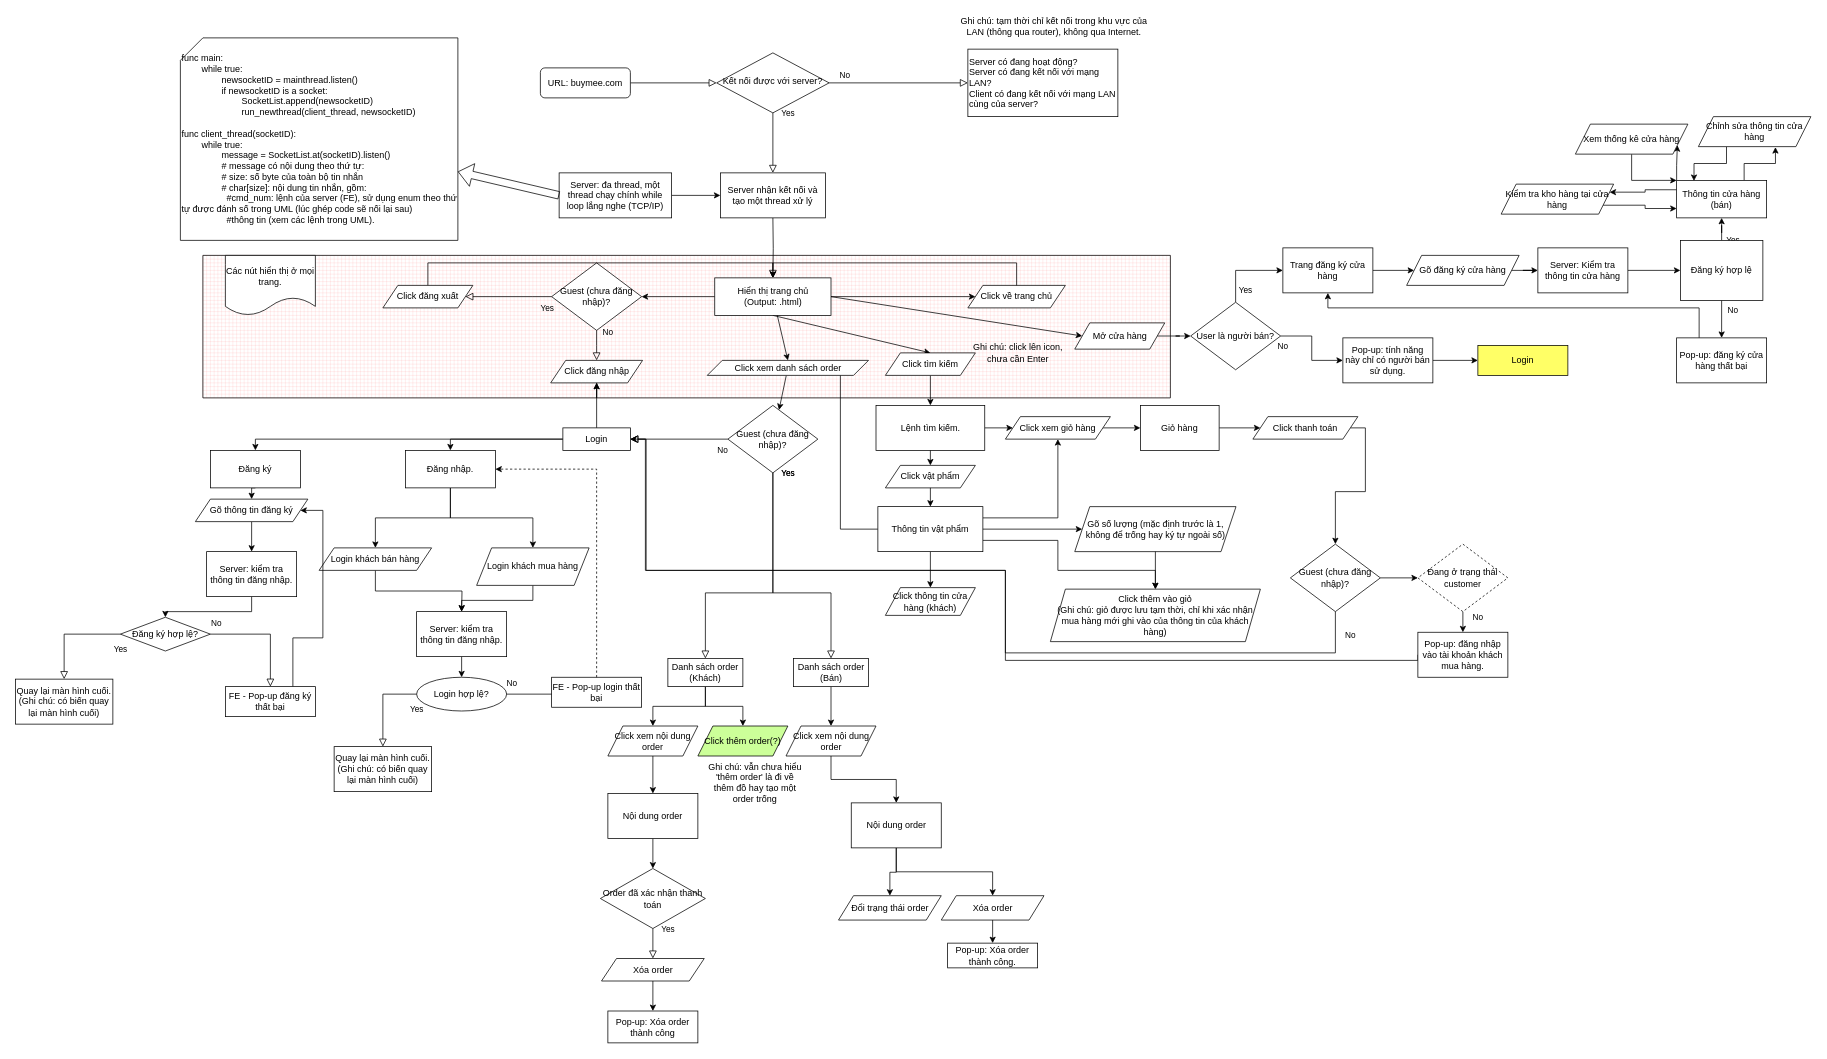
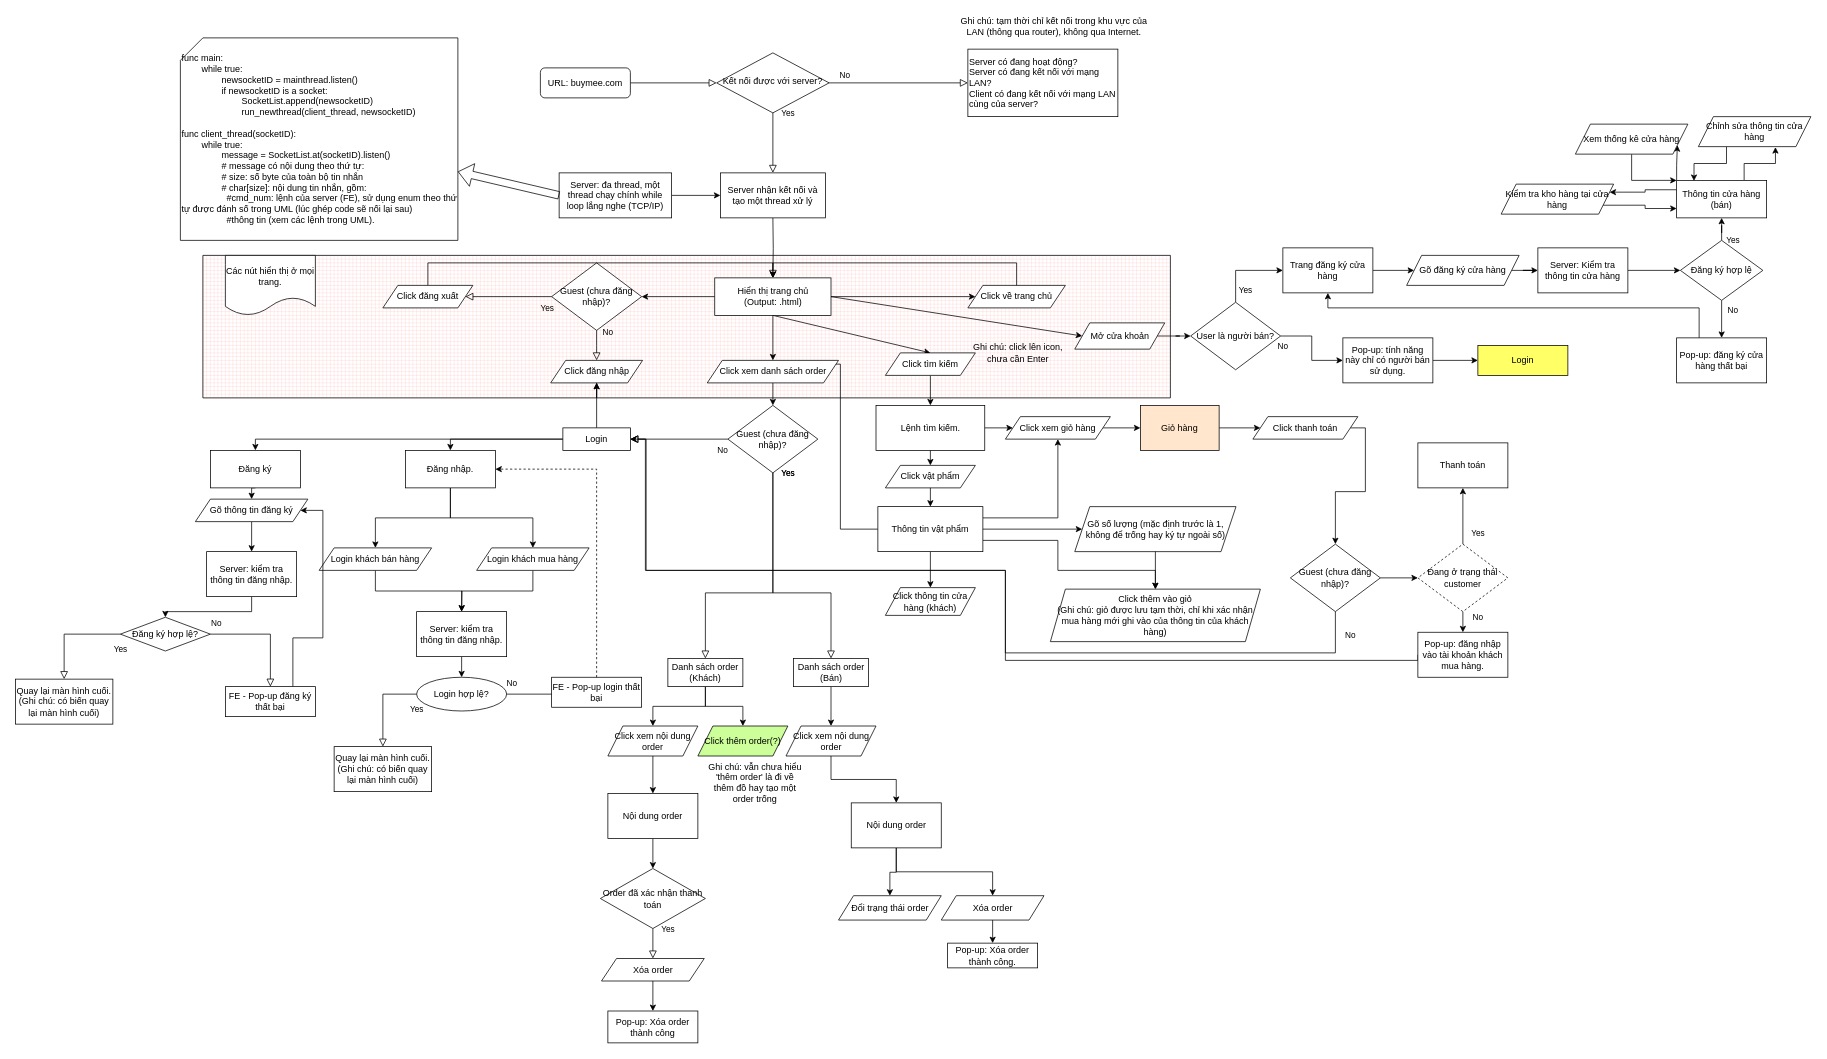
node "Đăng ký hợp lệ": shape rectangle -> diamond
node "Mở cửa hàng": label "Mở cửa hàng" -> "Mở cửa khoản"
node "Click xem danh sách order": size 161x15 -> 131x23
node "Giỏ hàng": fillcolor #ffffff -> #ffe6cc
node "Thanh toán": added
edge "Đang ở trạng thái customer" -> "Thanh toán": added, label "Yes"
node "Login khách mua hàng": size 113x38 -> 113x23
